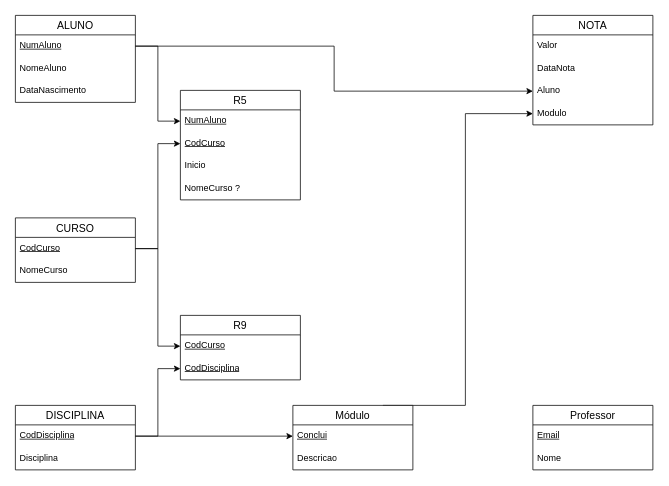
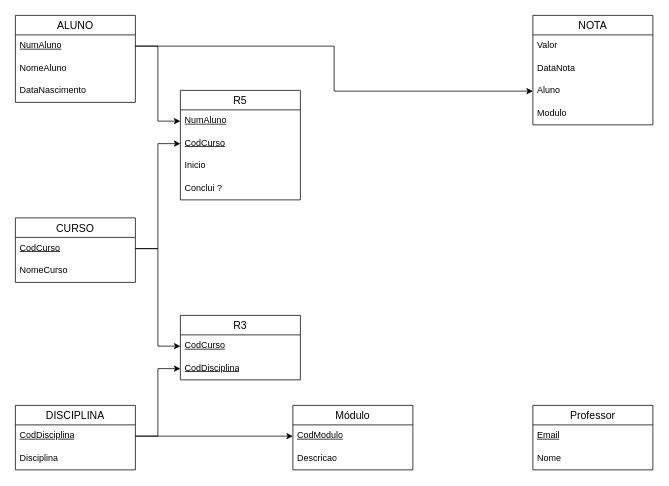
node "NomeCurso ?": label "NomeCurso ?" -> "Conclui ?"
edge "Módulo" -> "Modulo": removed
node "R9": label "R9" -> "R3"
node "Conclui": label "Conclui" -> "CodModulo"
